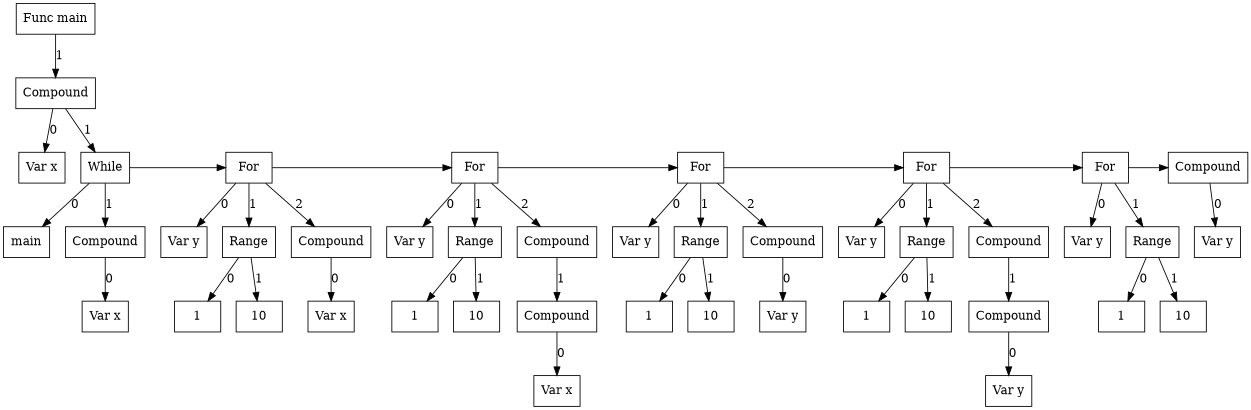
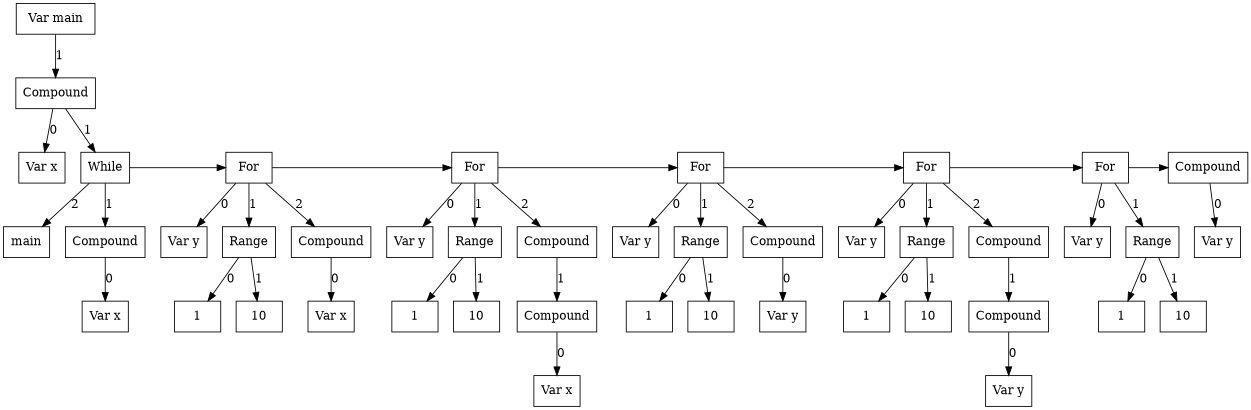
node "Func main": label "Func main" -> "Var main"
edge "While" -> "main": label "0" -> "2"
